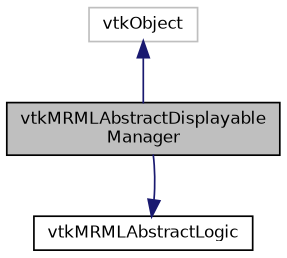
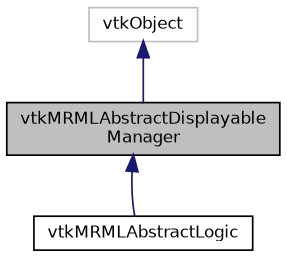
edge "vtkMRMLAbstractDisplayable Manager" -> "vtkMRMLAbstractLogic": reversed
